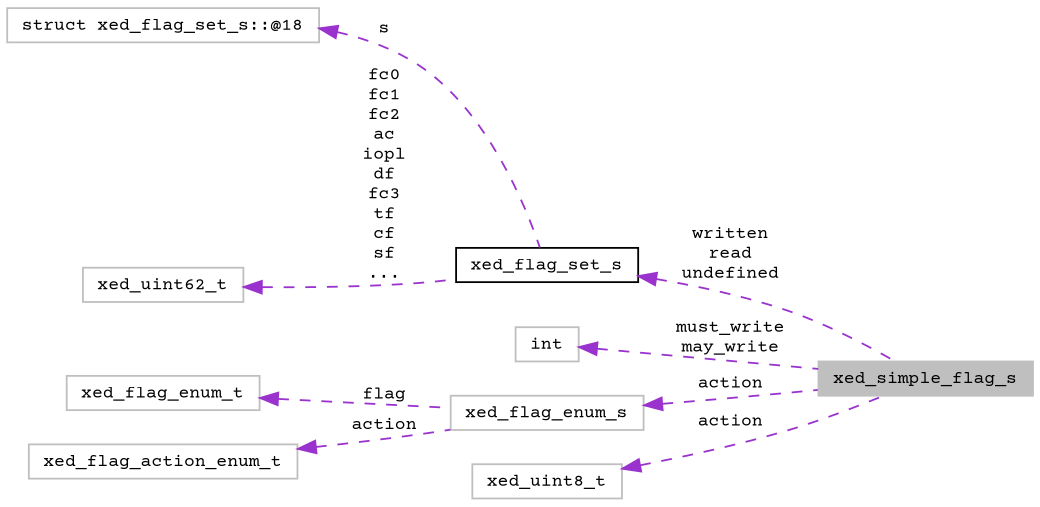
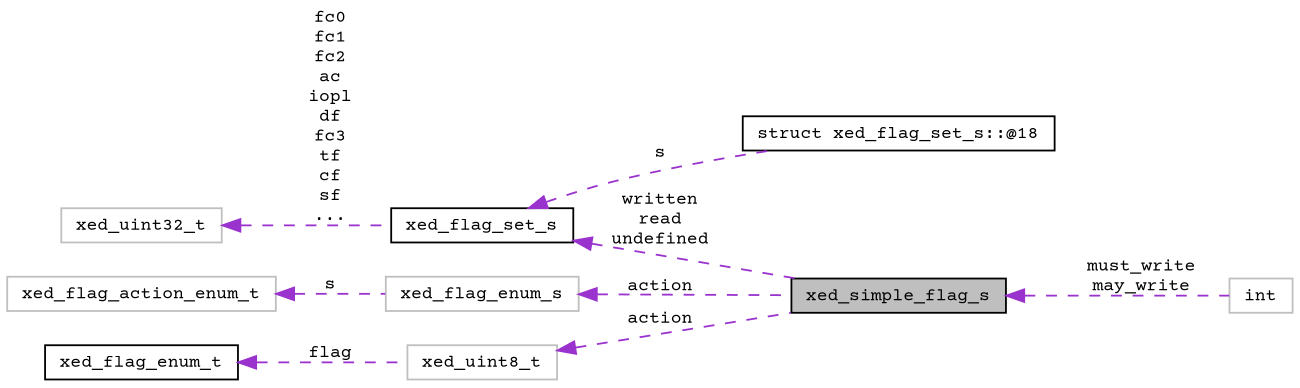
node "struct xed_flag_set_s::@18": color grey75 -> black
edge "xed_flag_set_s" -> "struct xed_flag_set_s::@18": reversed
node "xed_uint62_t": label "xed_uint62_t" -> "xed_uint32_t"
edge "xed_simple_flag_s" -> "int": reversed
node "xed_simple_flag_s": color grey75 -> black
node "xed_flag_enum_t": color grey75 -> black
edge "xed_flag_enum_s" -> "xed_flag_enum_t": now "xed_uint8_t" -> "xed_flag_enum_t"
edge "xed_flag_enum_s" -> "xed_flag_action_enum_t": label "action" -> "s"
